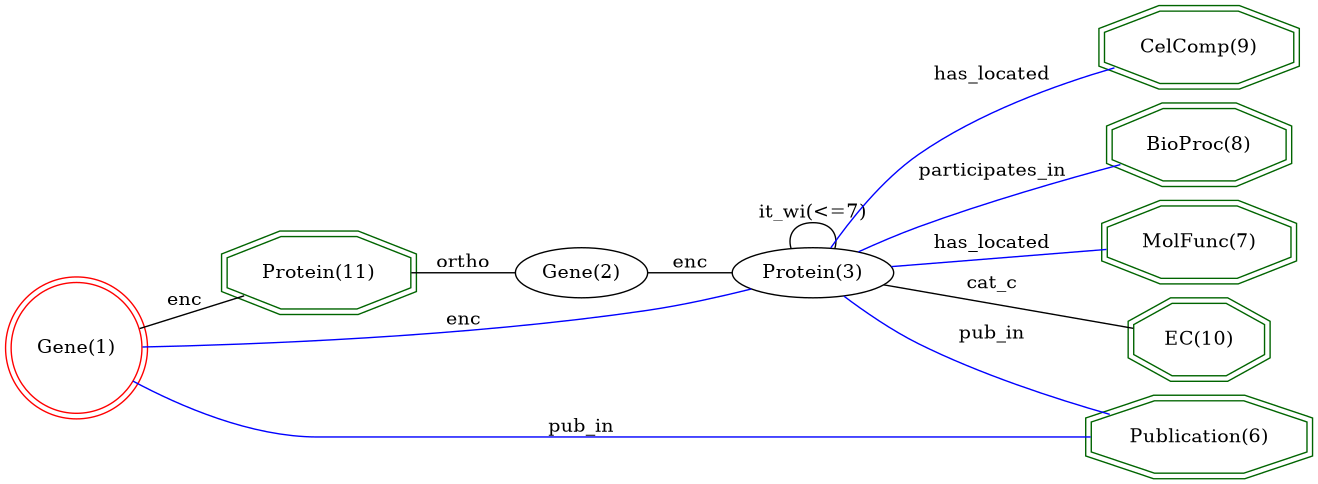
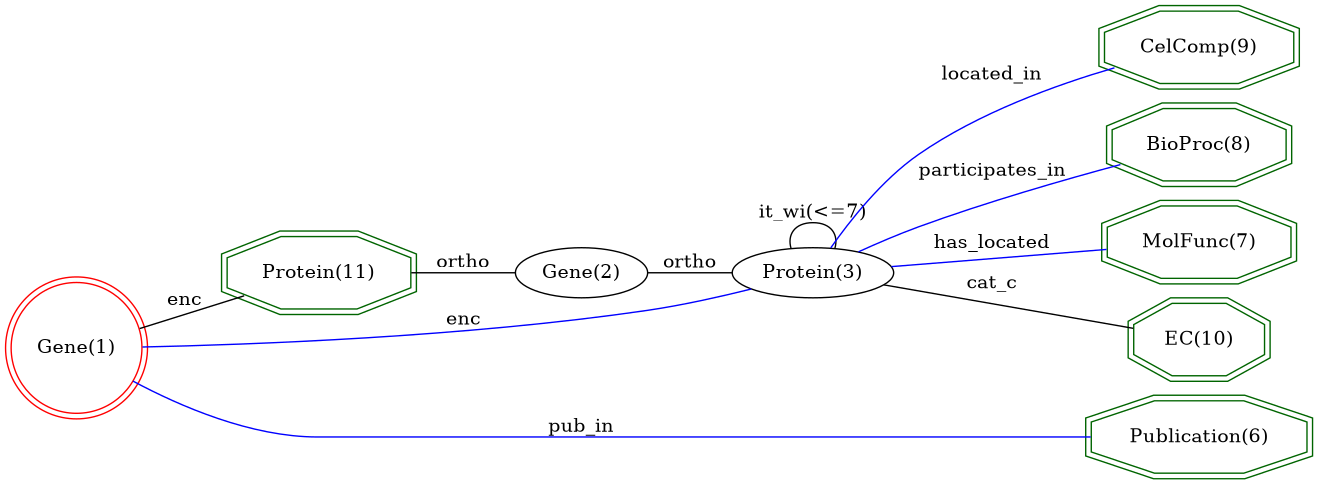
edge "CelComp(9)" -- "Protein(3)": label "has_located" -> "located_in"
edge "Gene(2)" -- "Protein(3)": label "enc" -> "ortho"
edge "Protein(3)" -- "Publication(6)": removed, label "pub_in"
